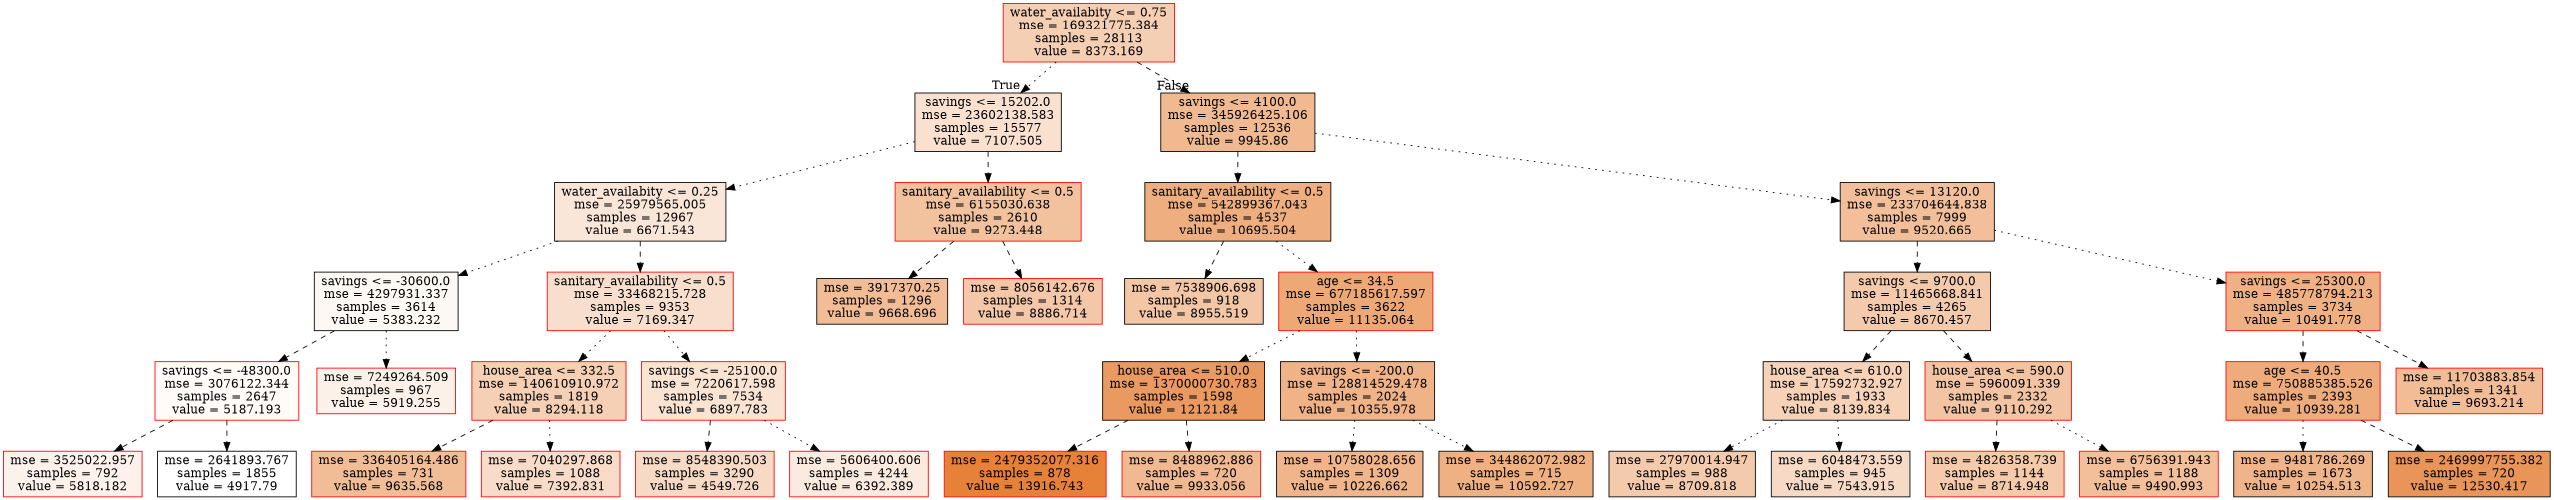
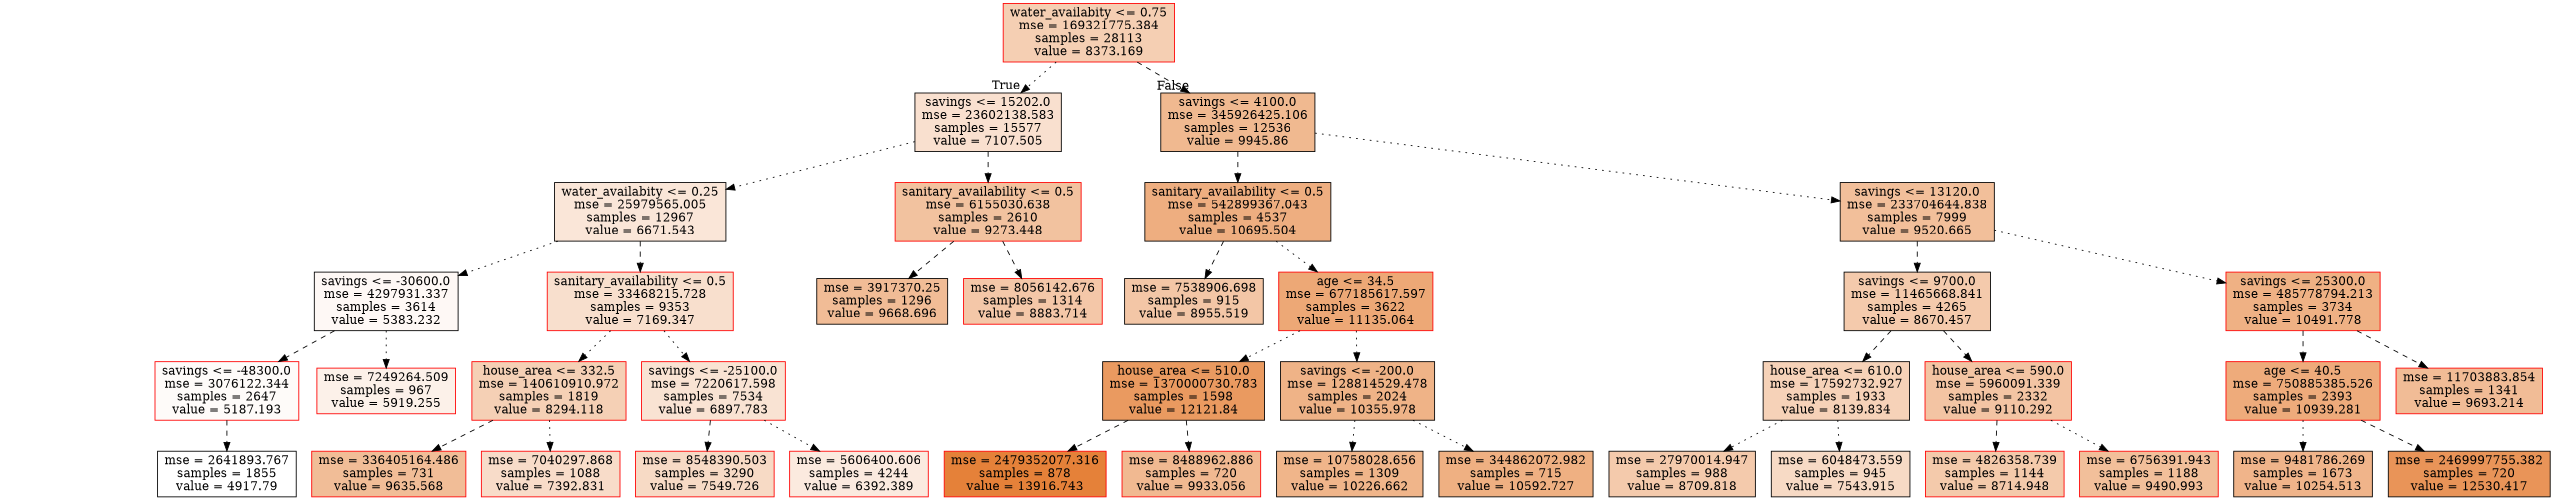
node "mse = 8056142.676 samples = 1314 value = 8886.714": label "mse = 8056142.676 samples = 1314 value = 8886.714" -> "mse = 8056142.676 samples = 1314 value = 8883.714"
node "mse = 7538906.698 samples = 918 value = 8955.519": label "mse = 7538906.698 samples = 918 value = 8955.519" -> "mse = 7538906.698 samples = 915 value = 8955.519"
node "mse = 3525022.957 samples = 792 value = 5818.182": removed
node "mse = 8548390.503 samples = 3290 value = 4549.726": label "mse = 8548390.503 samples = 3290 value = 4549.726" -> "mse = 8548390.503 samples = 3290 value = 7549.726"
